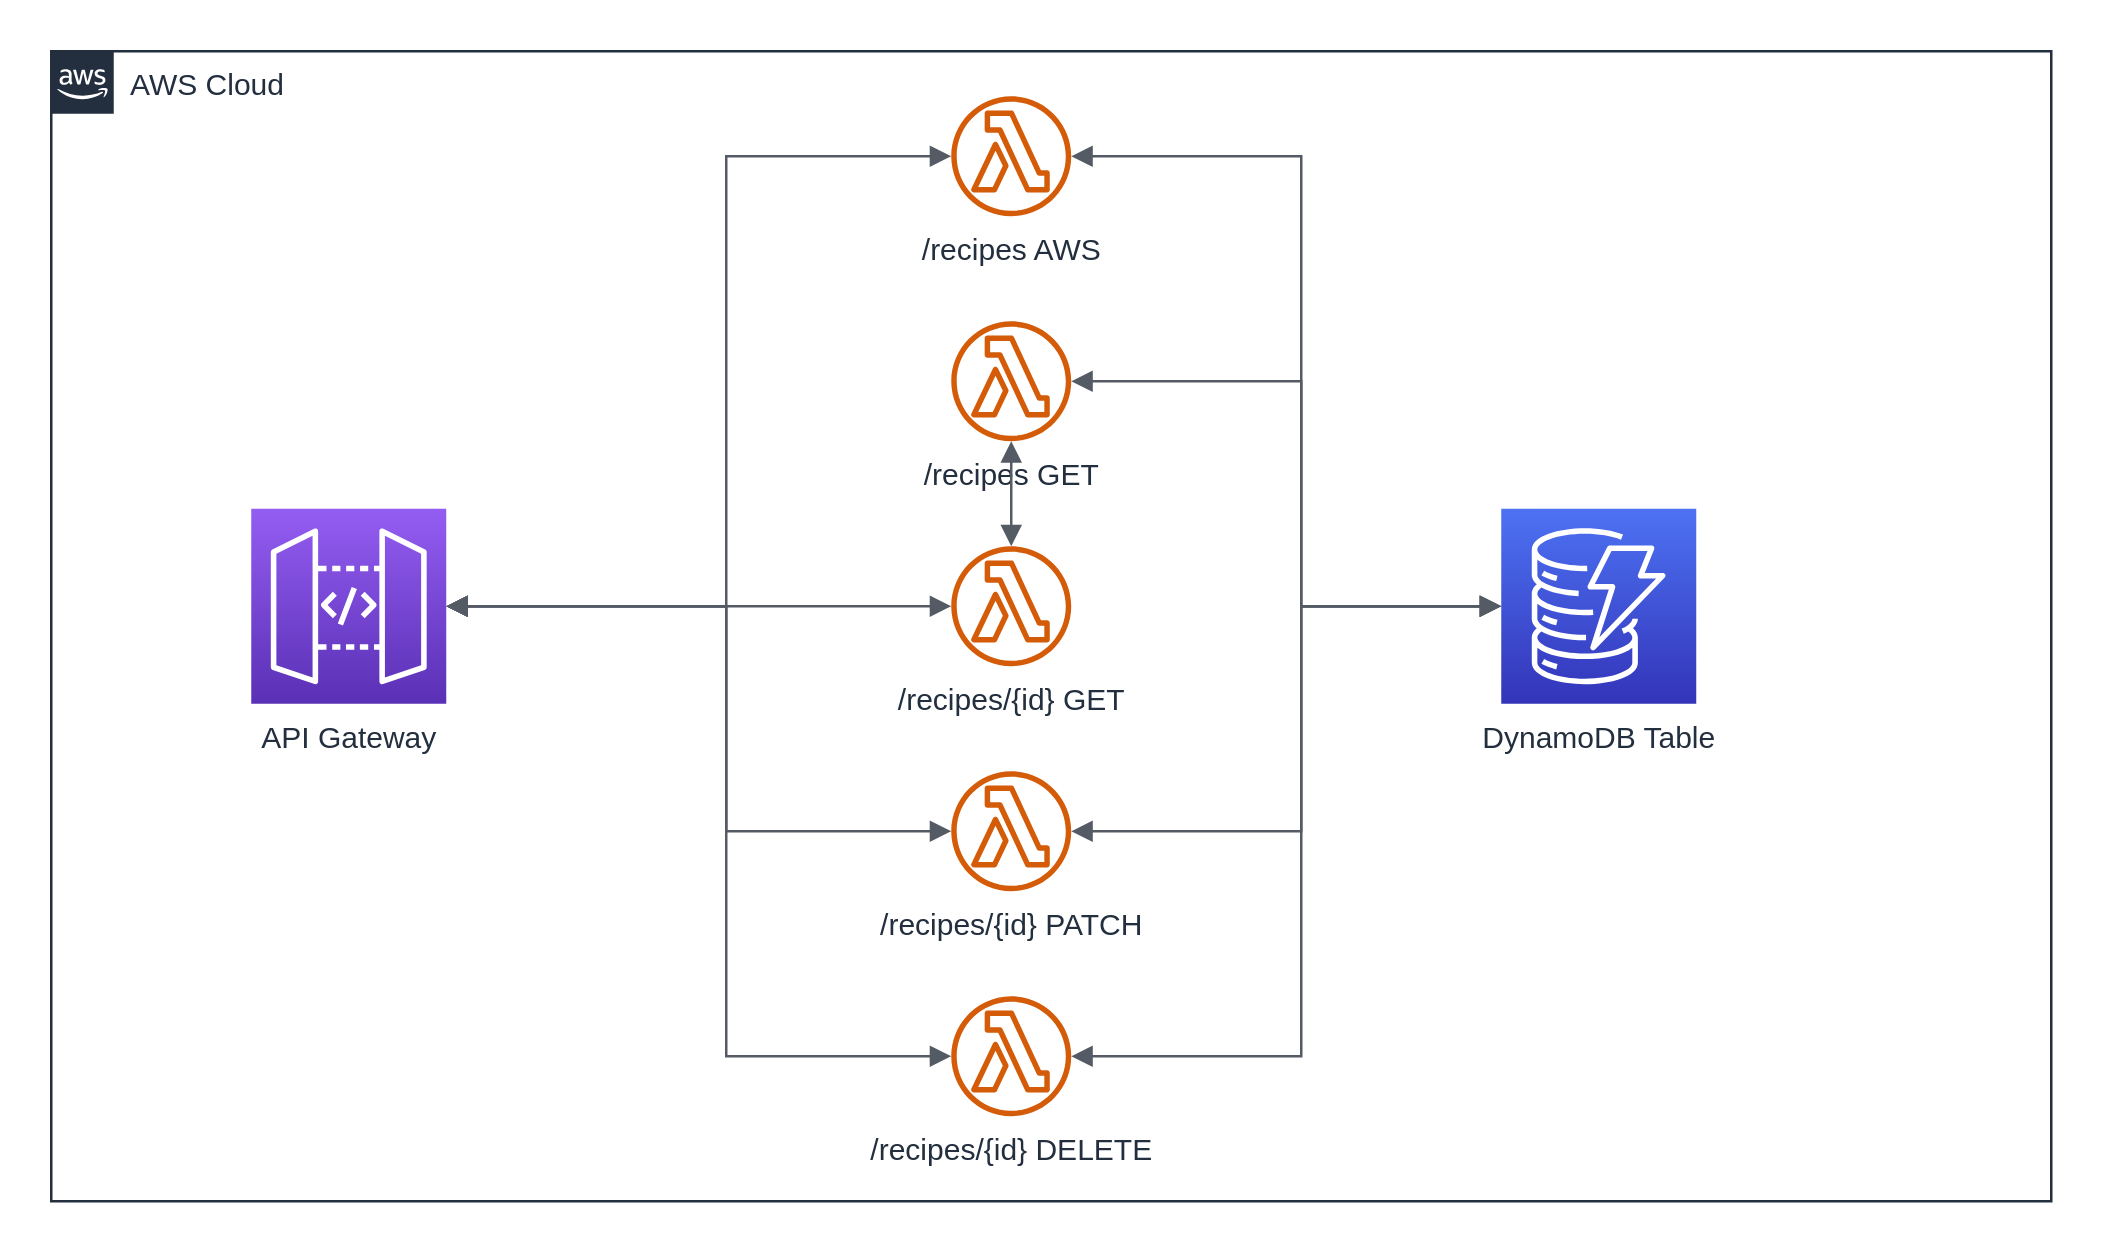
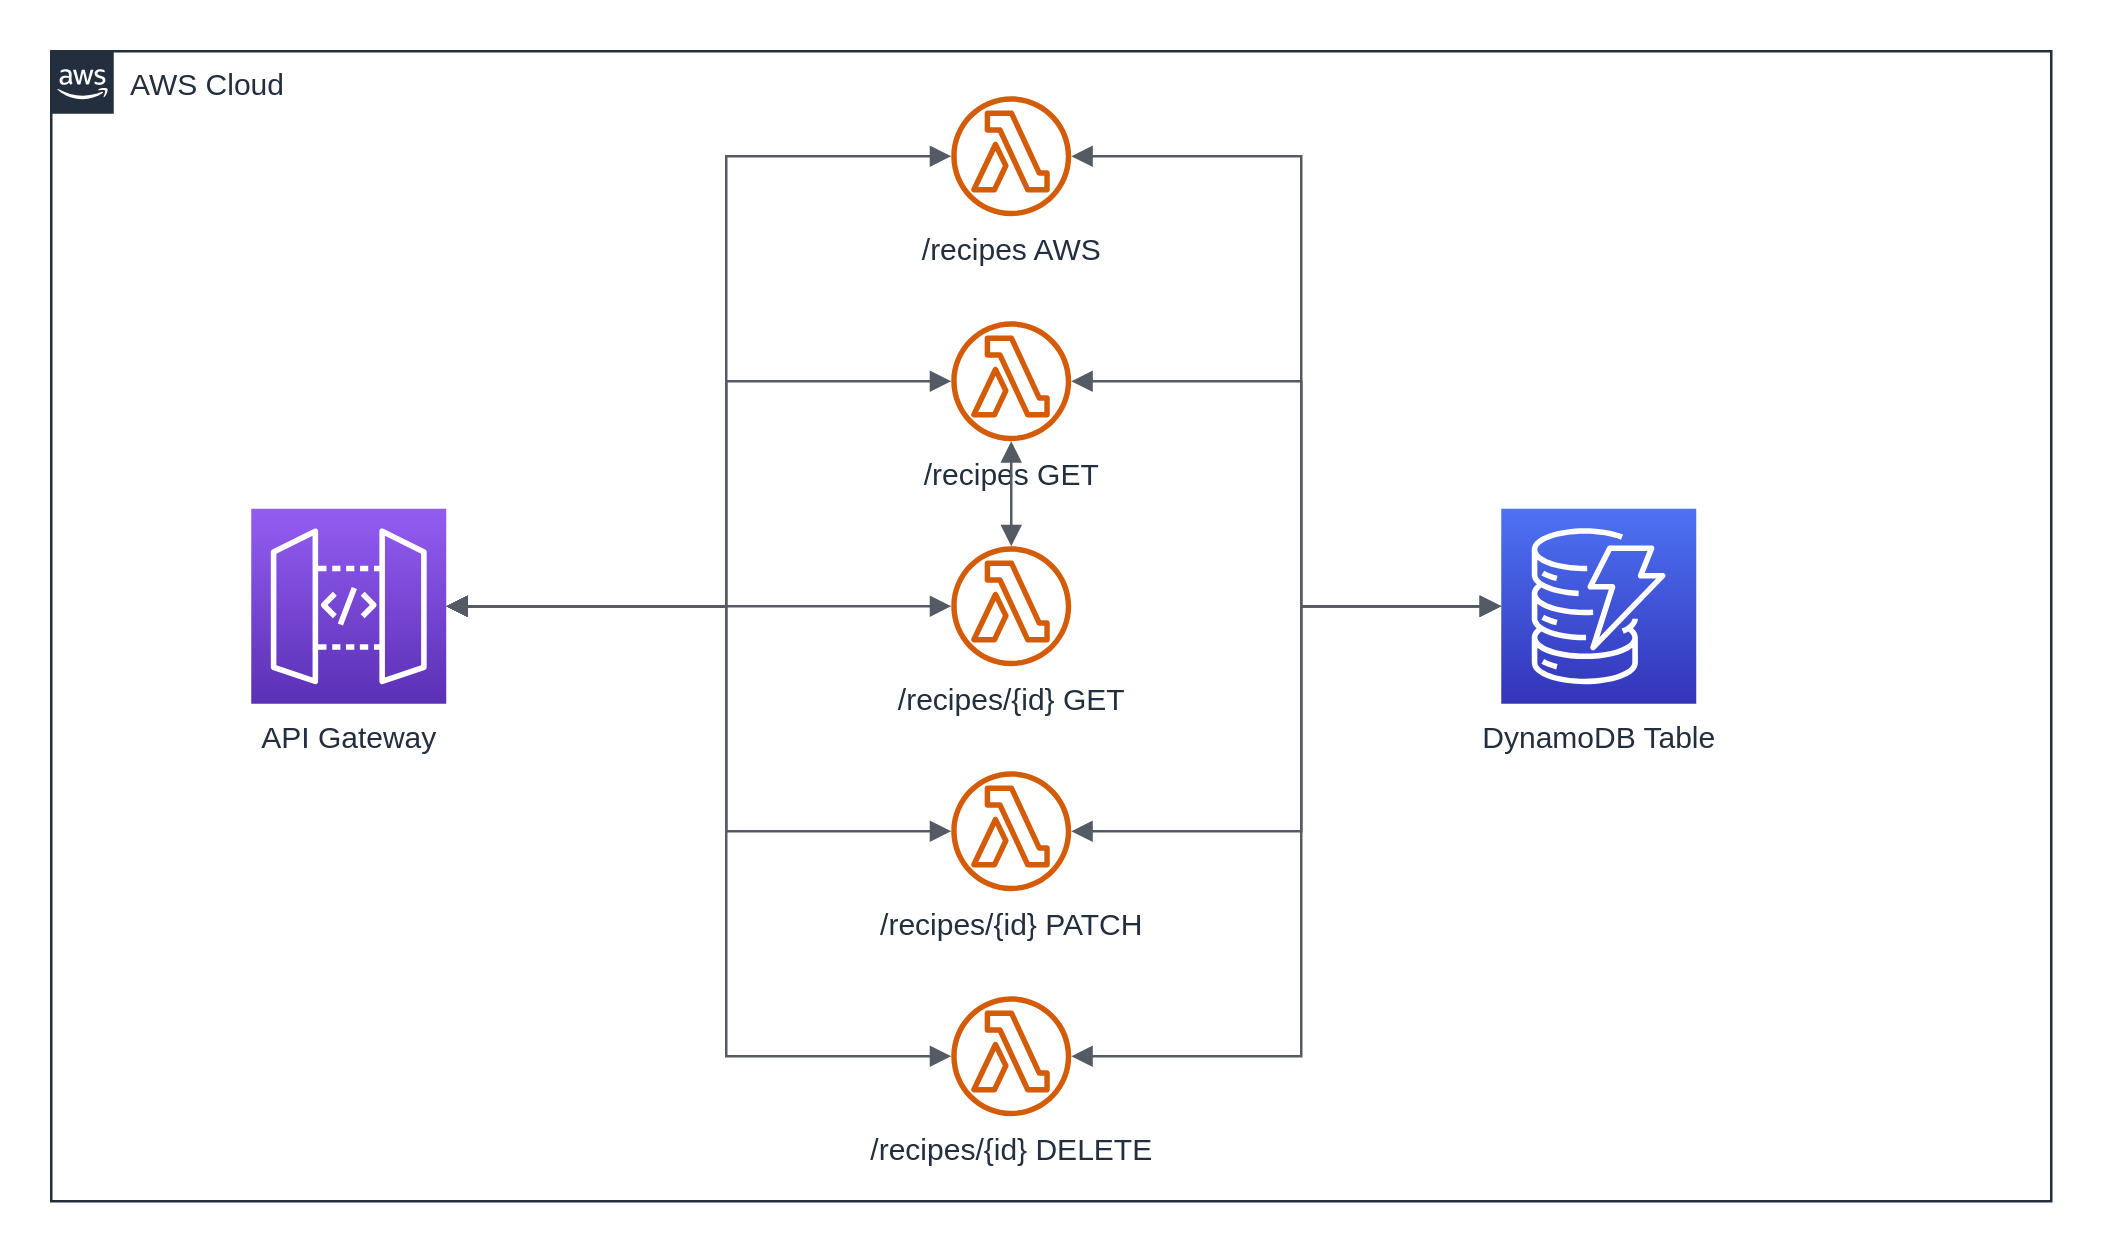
edge "/recipes GET" -- "API Gateway": added
